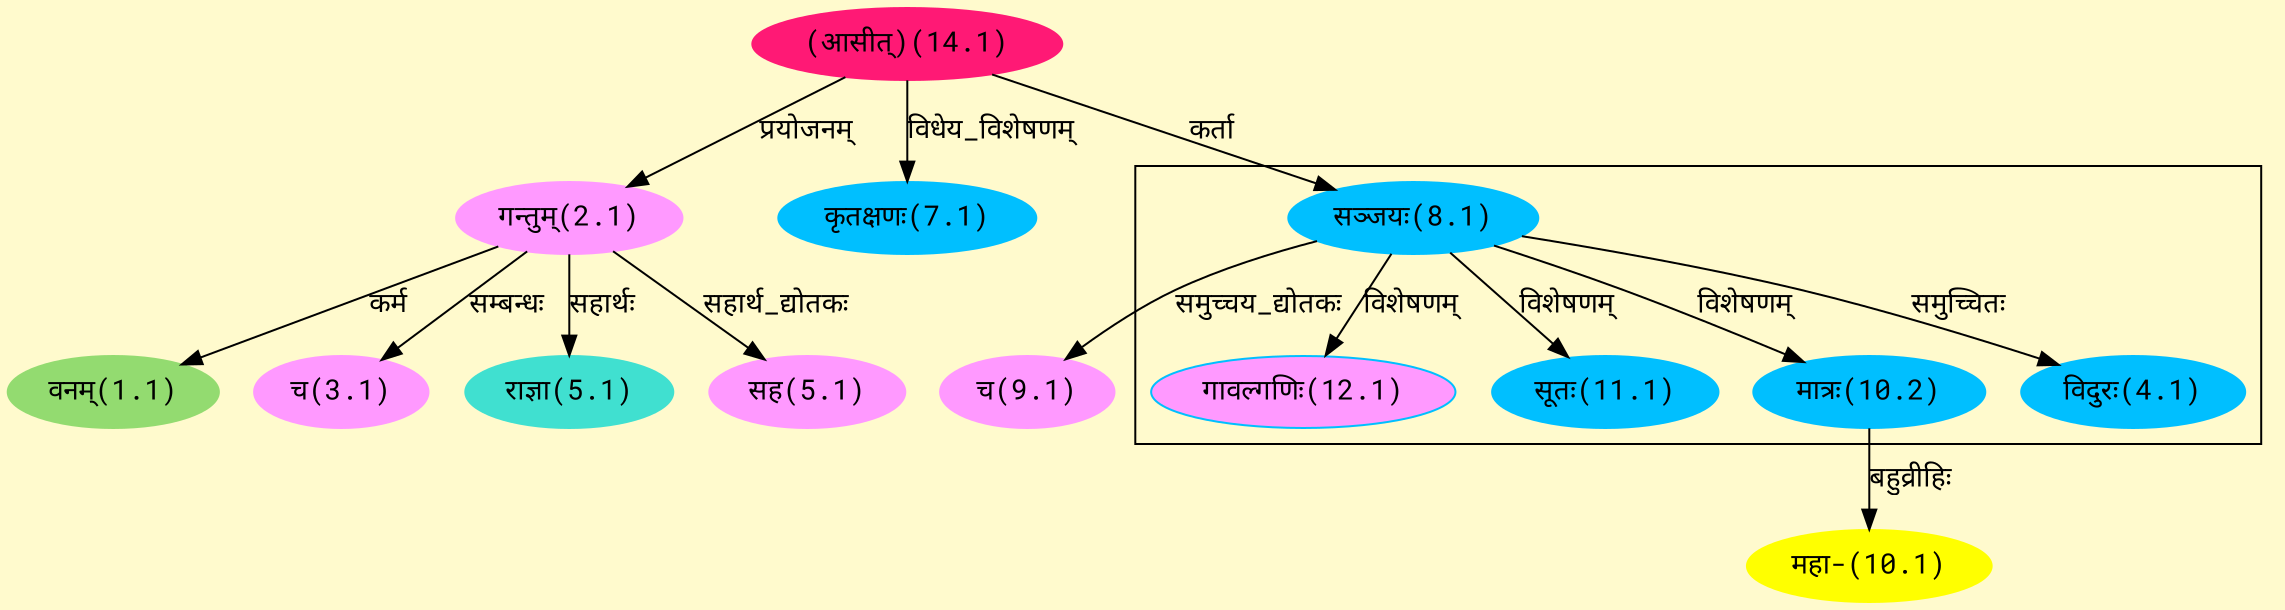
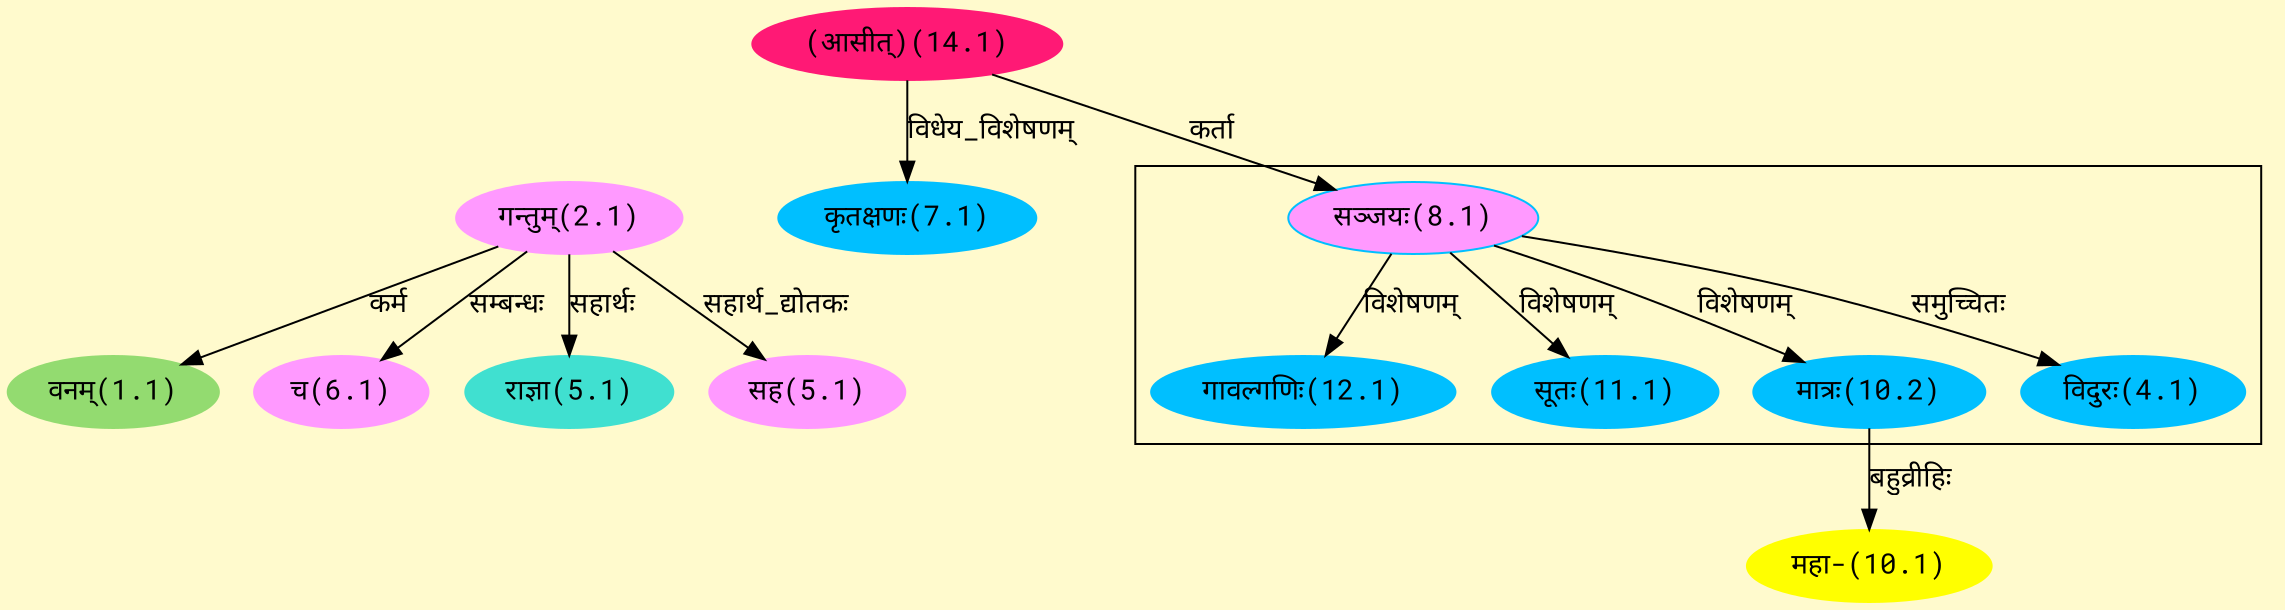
edge "(आसीत्)(14.1)" -> "गन्तुम्(2.1)": removed, label "प्रयोजनम्"
node "सञ्जयः(8.1)": fillcolor #00bfff -> #ff99ff
node "च(3.1)": label "च(3.1)" -> "च(6.1)"
node "च(9.1)": removed
node "गावल्गणिः(12.1)": fillcolor #ff99ff -> #00bfff
